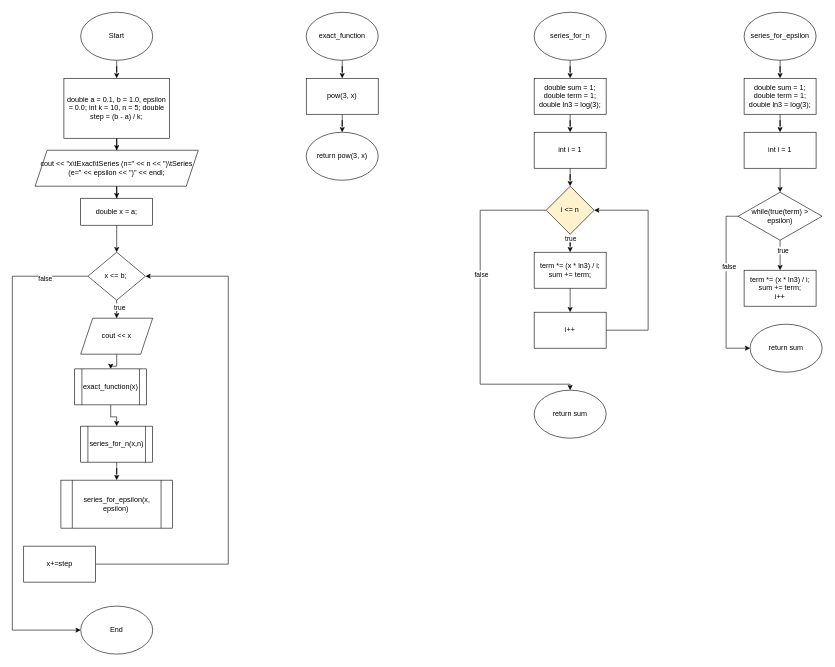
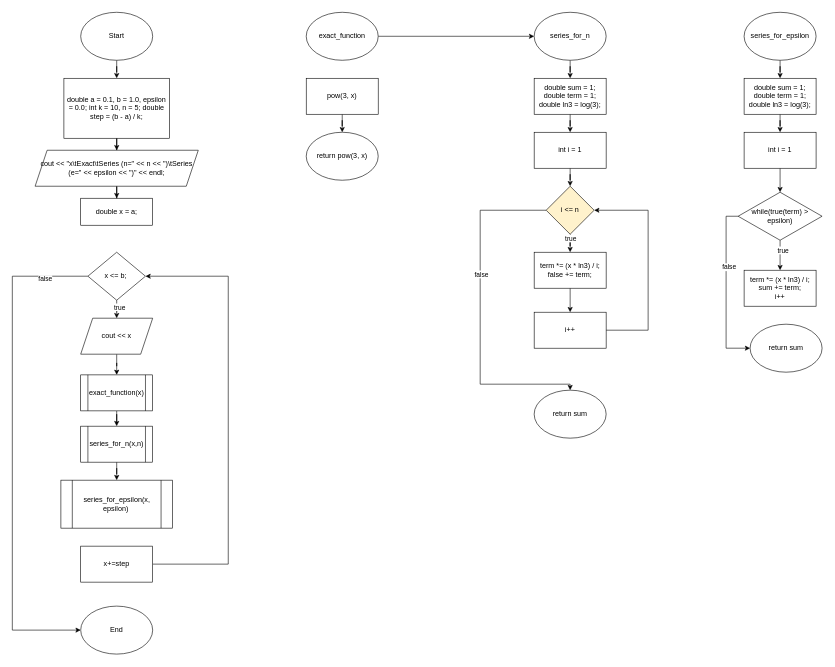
edge "exact_function" -> "pow(3, x)": now "exact_function" -> "series_for_n"
edge "double x = a;" -> "x <= b;": removed
node "term *= (x * ln3) / i; sum += term;": label "term *= (x * ln3) / i; sum += term;" -> "term *= (x * ln3) / i; false += term;"
node "exact_function(x)": moved (111, 387) -> (117, 393)
node "x+=step": moved (60, 564) -> (117, 564)
